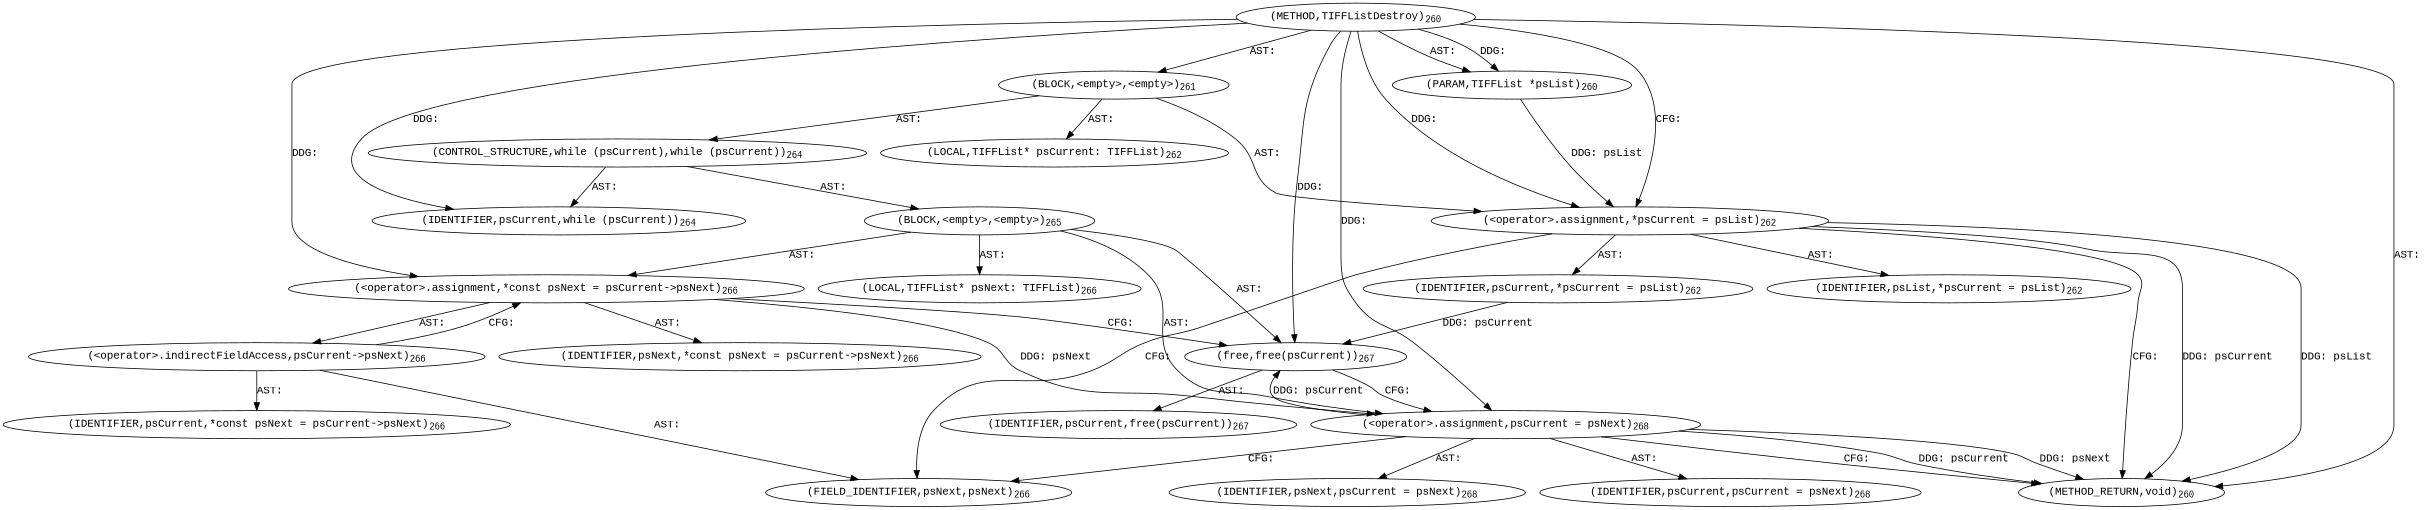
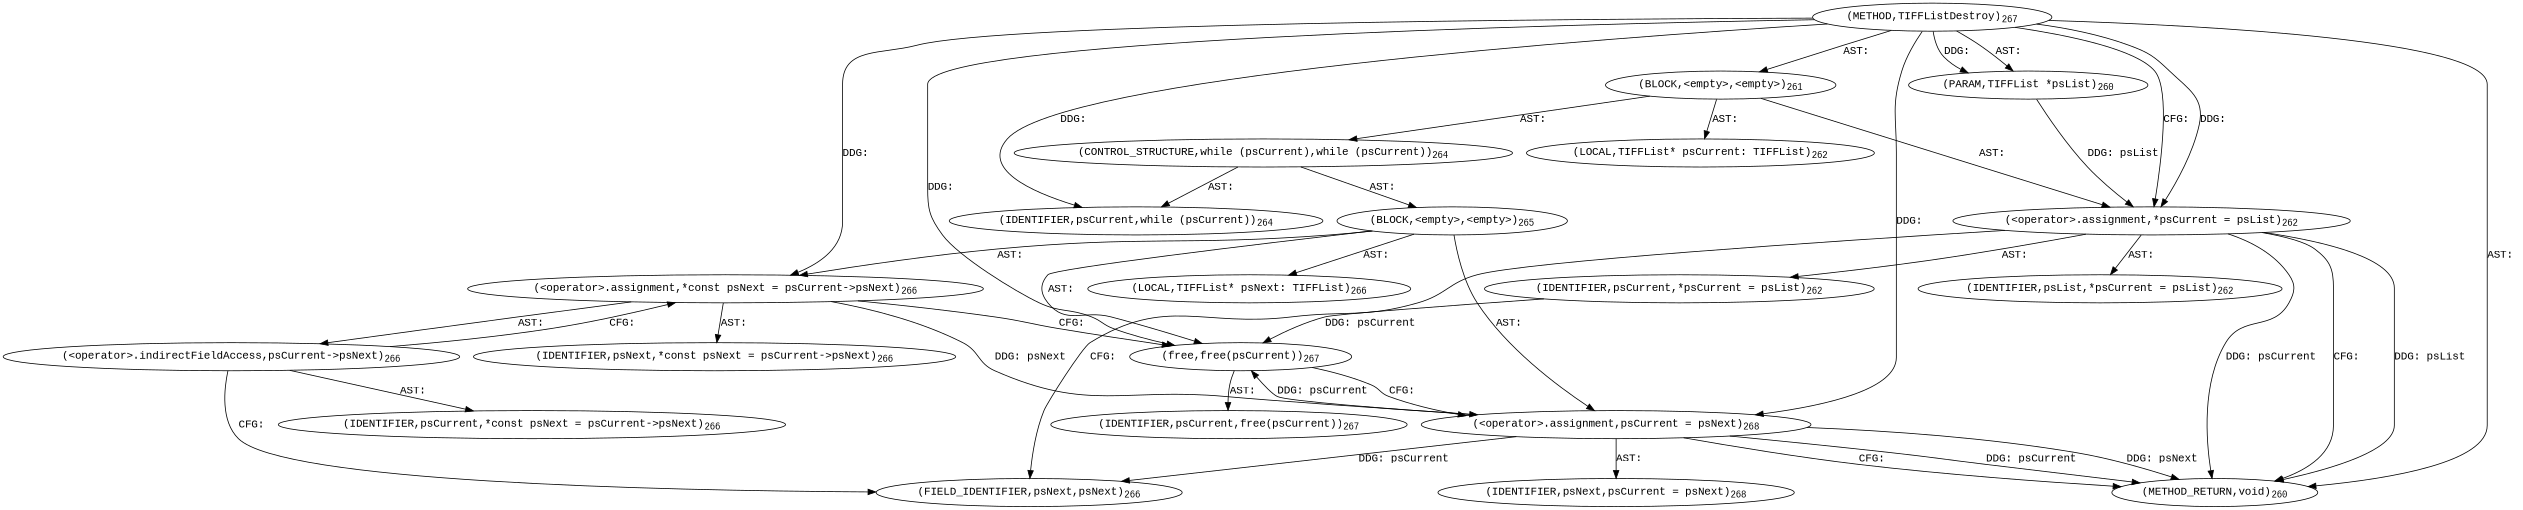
node "(METHOD,TIFFListDestroy)": text "260" -> "267"
edge "(<operator>.indirectFieldAccess,psCurrent->psNext)" -> "(FIELD_IDENTIFIER,psNext,psNext)": label "AST: " -> "CFG: "
edge "(<operator>.assignment,psCurrent = psNext)" -> "(FIELD_IDENTIFIER,psNext,psNext)": label "CFG: " -> "DDG: psCurrent"
node "(IDENTIFIER,psCurrent,psCurrent = psNext)": removed
